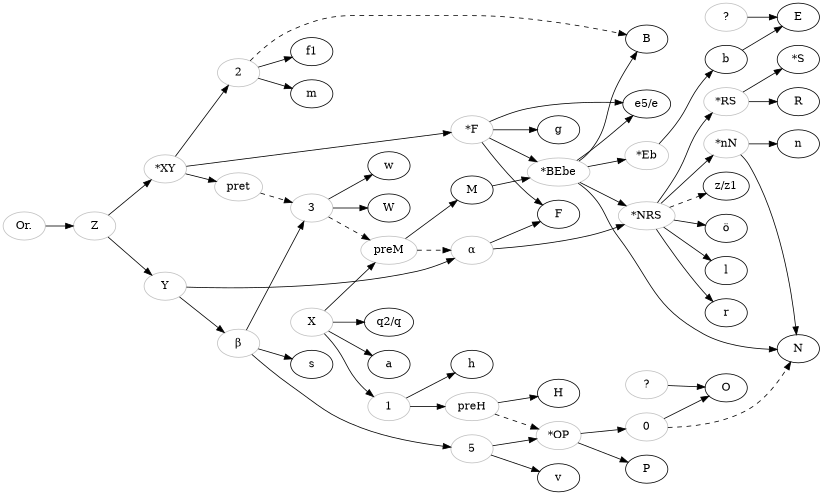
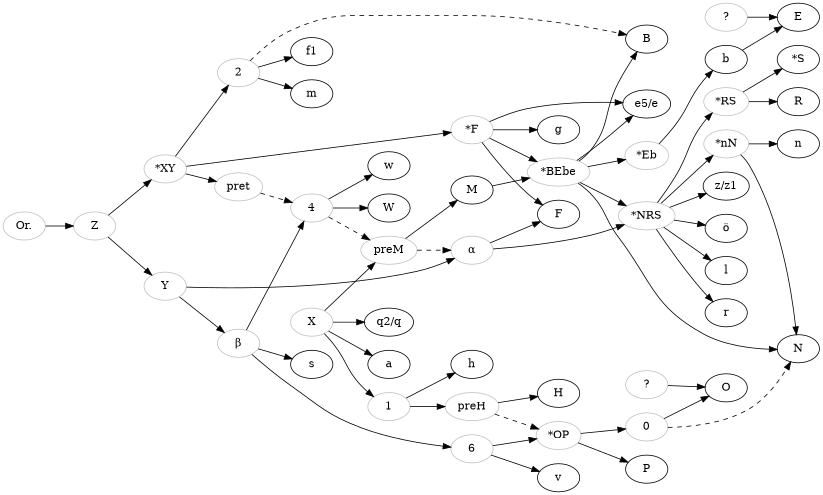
edge "*NRS" -> "z/z1": style dashed -> solid
node "3": label "3" -> "4"
node "5": label "5" -> "6"
